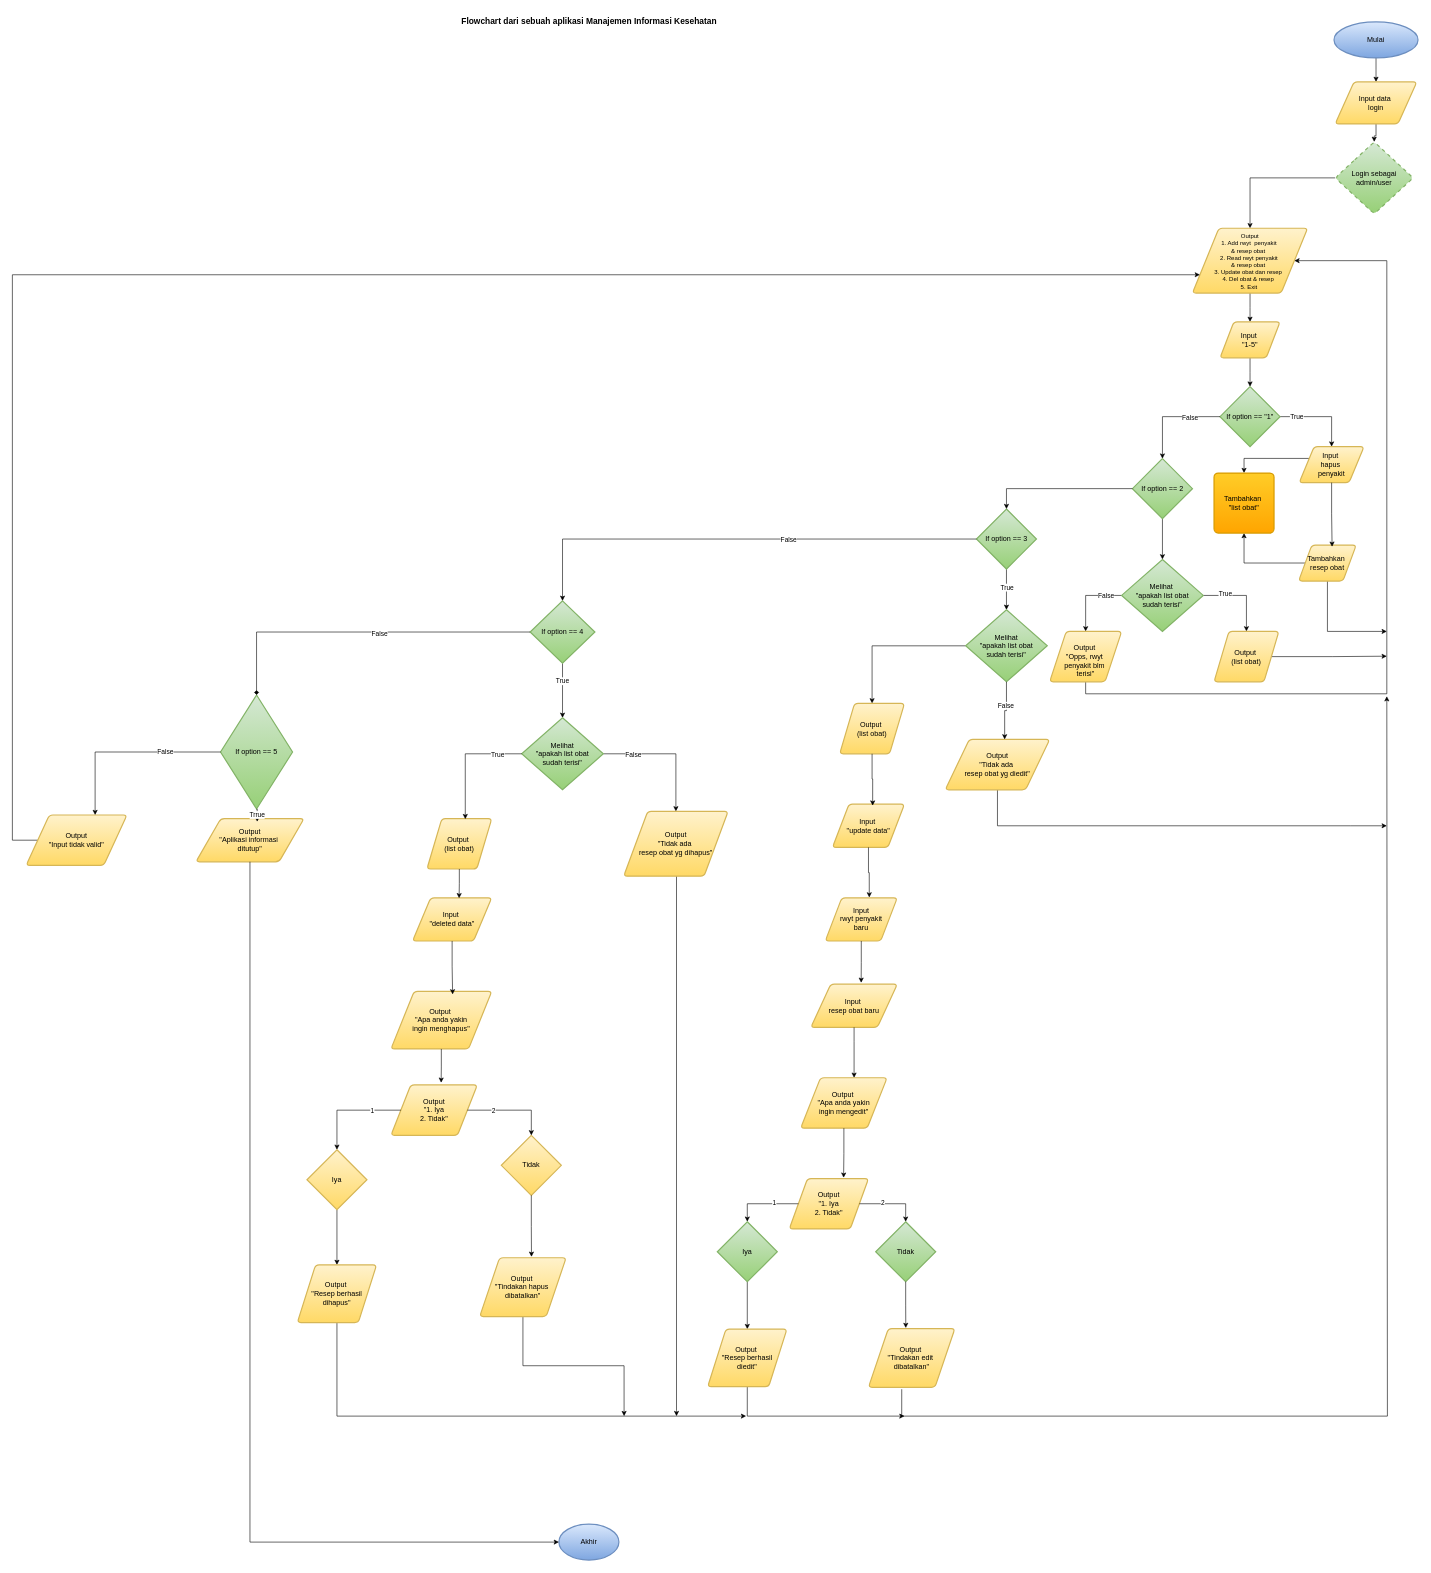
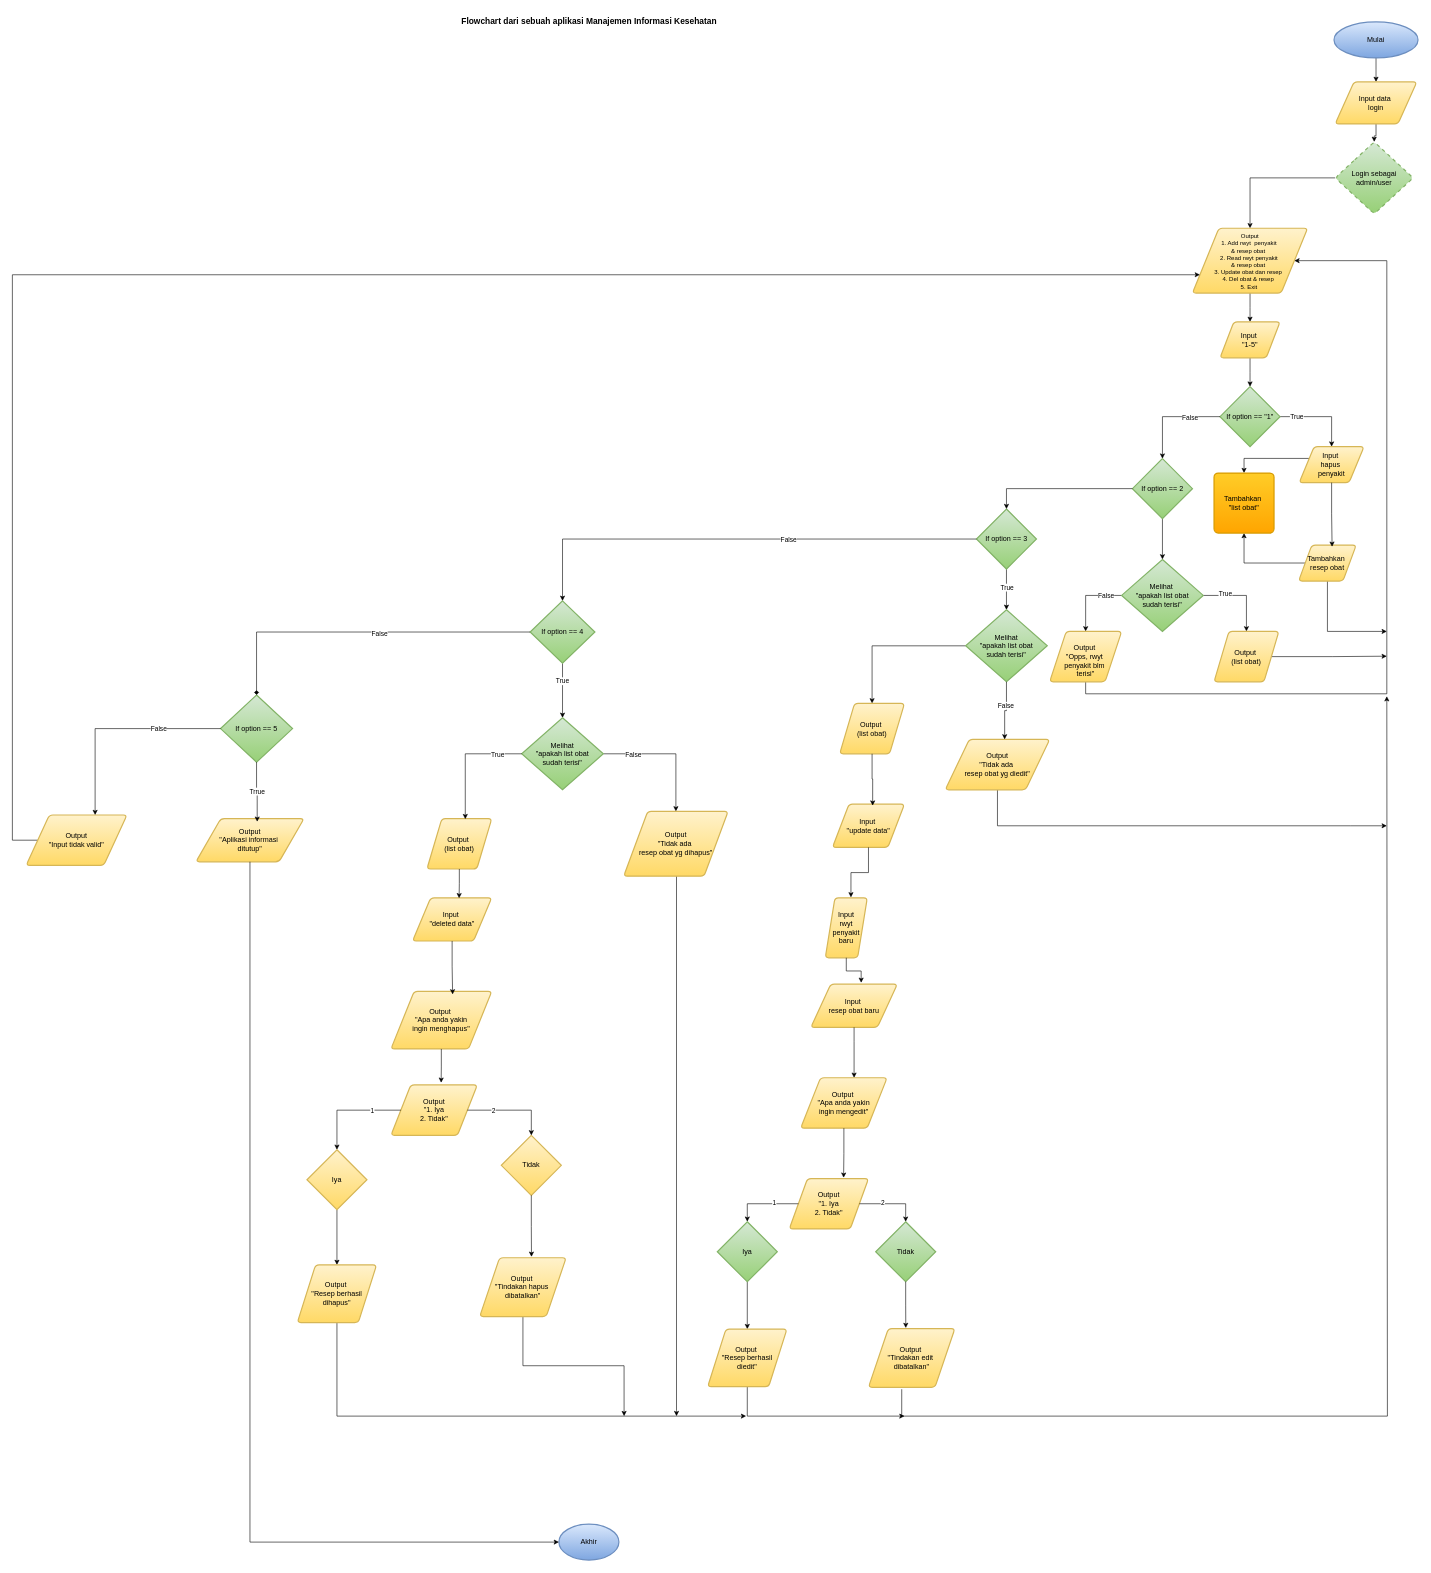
node "If option == 5": size 72x114 -> 72x67
node "Input rwyt penyakit baru": size 72x43 -> 42x60
